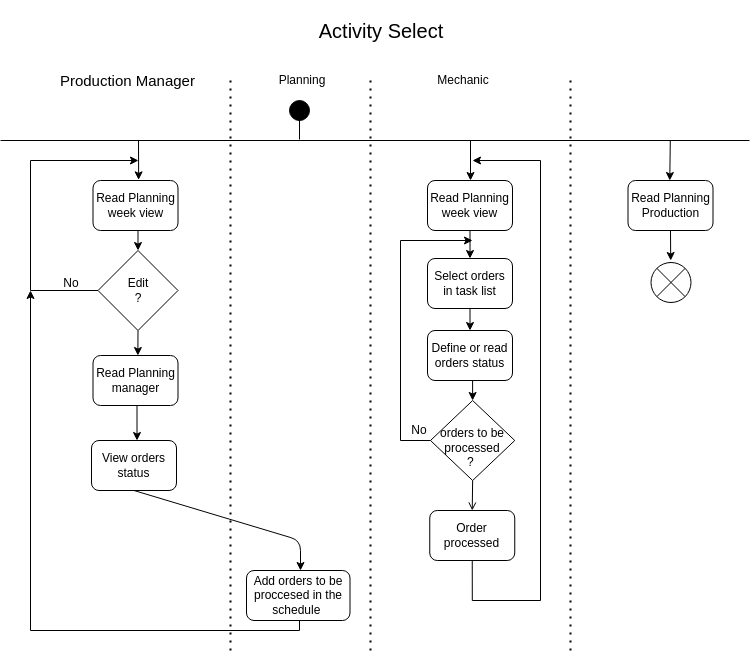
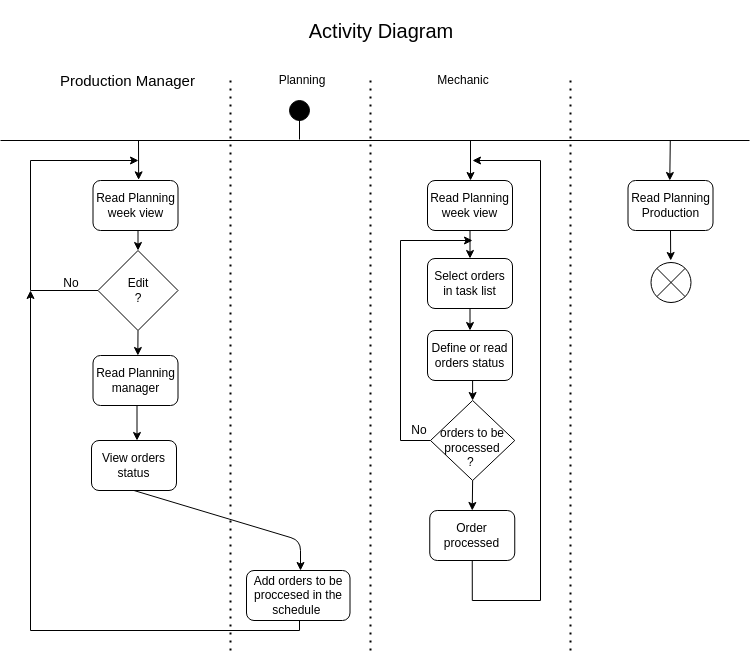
node "Activity Select": label "Activity Select" -> "Activity Diagram"
edge "orders to be processed ?" -> "Order processed": arrowhead open -> classic
